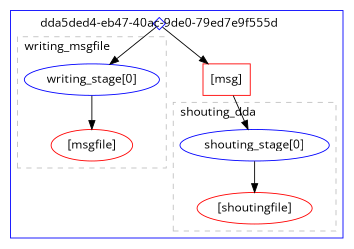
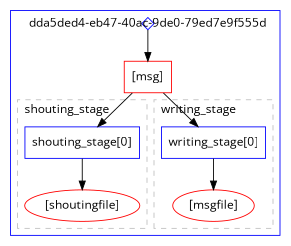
edge "dda5ded4-eb47-40ac-9de0-79ed7e9f555d" -> "writing_stage[0]": now "[msg]" -> "writing_stage[0]"
cluster "writing_msgfile": label "writing_msgfile" -> "writing_stage"
node "writing_stage[0]": shape ellipse -> box
cluster "shouting_dda": label "shouting_dda" -> "shouting_stage"
node "shouting_stage[0]": shape ellipse -> box
